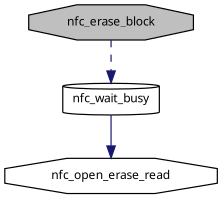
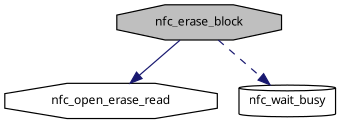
edge "nfc_wait_busy" -> "nfc_open_erase_read": now "nfc_erase_block" -> "nfc_open_erase_read"
